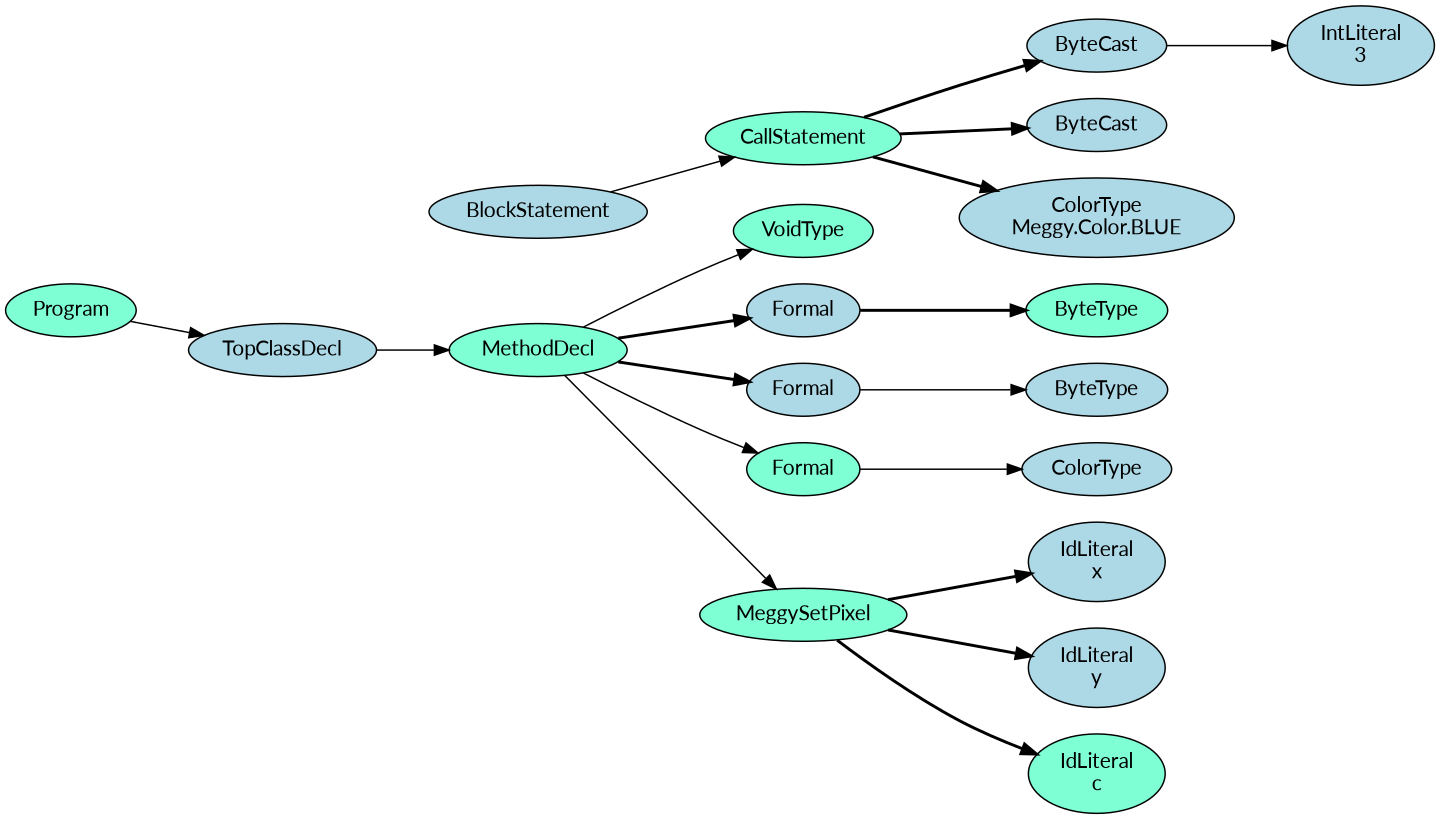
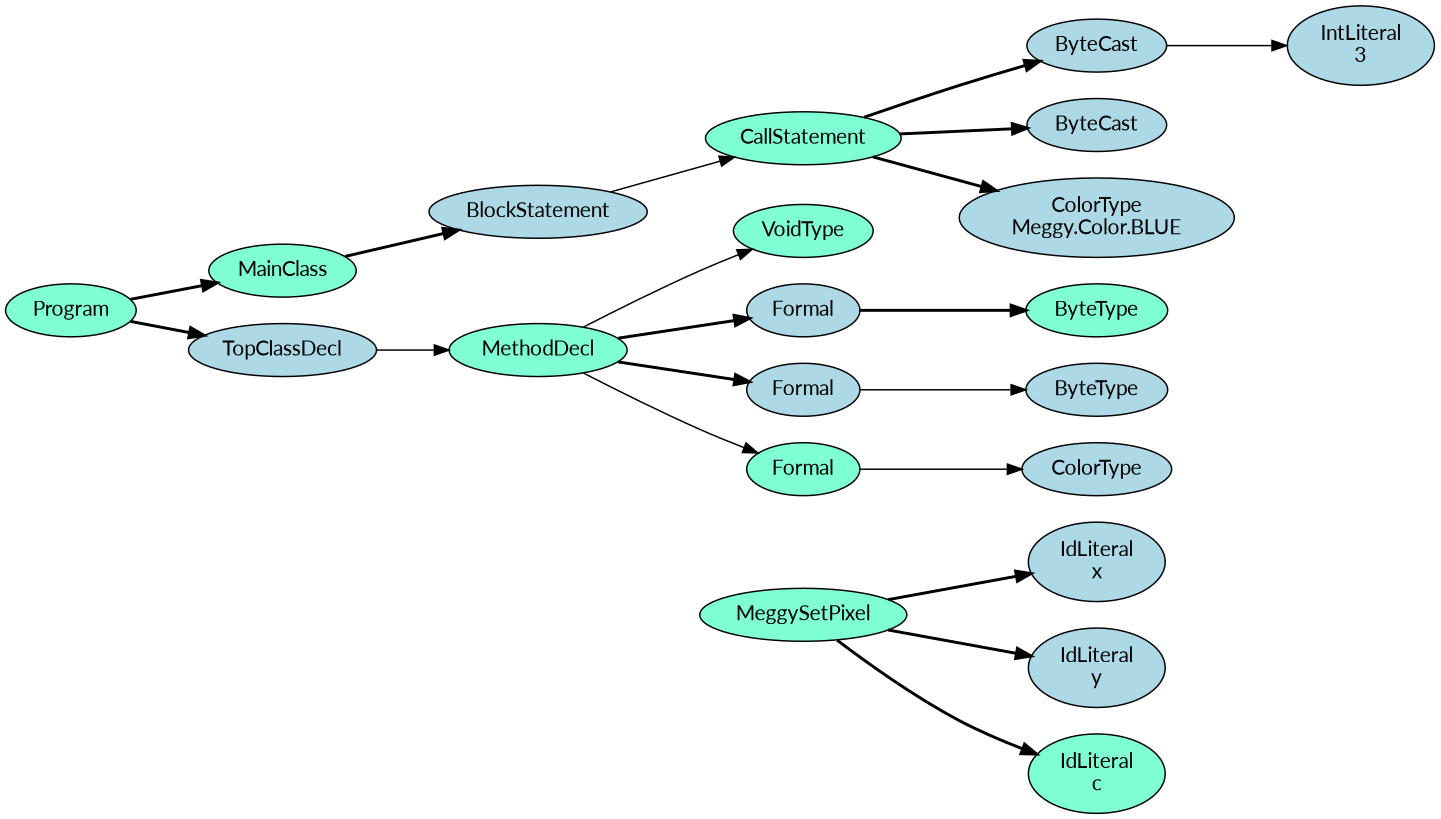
node "MainClass": added
edge "Program" -> "TopClassDecl": style solid -> bold
edge "MethodDecl" -> "MeggySetPixel": removed
